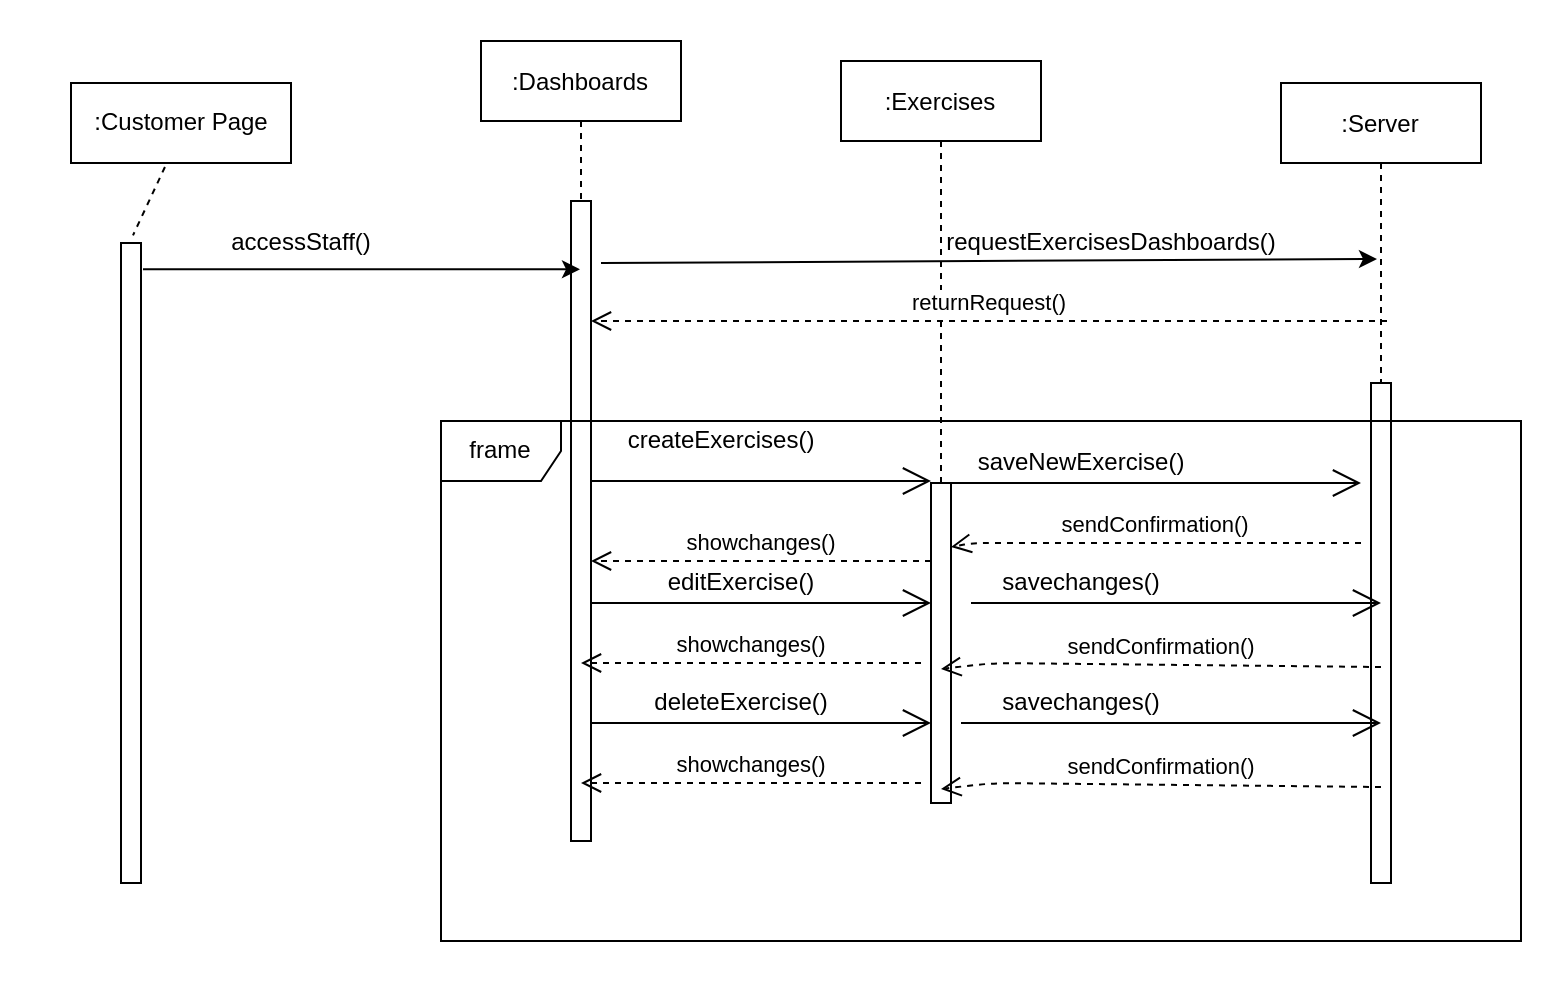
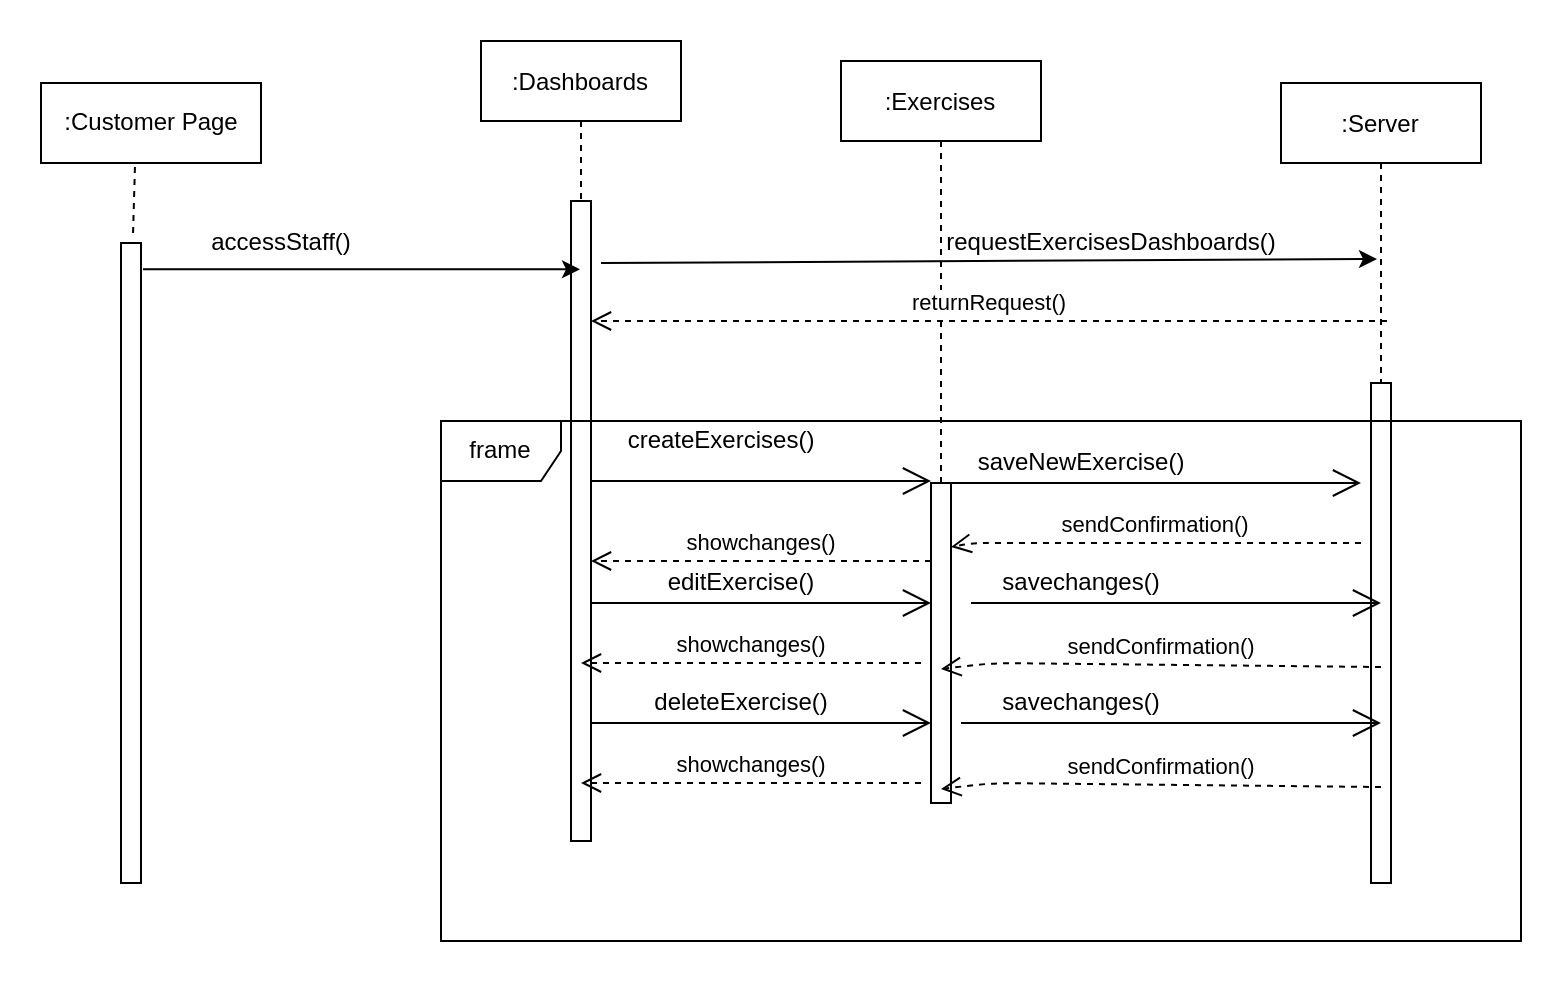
node ":Customer Page": moved (181, 123) -> (151, 123)
node "accessStaff()": moved (301, 243) -> (281, 243)
